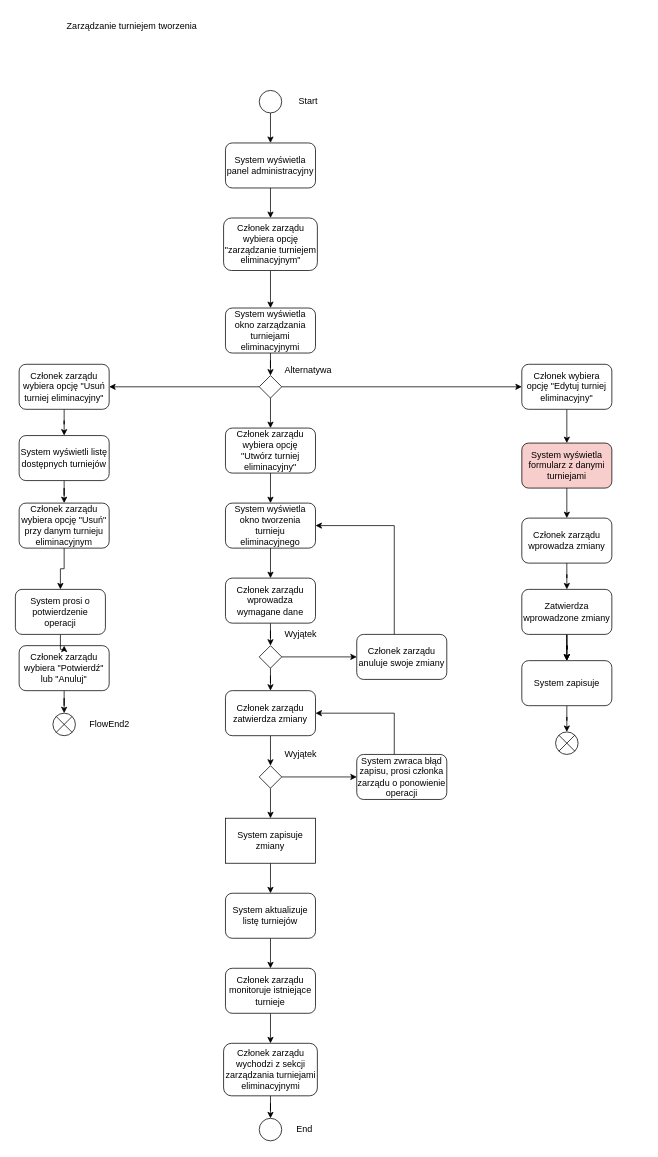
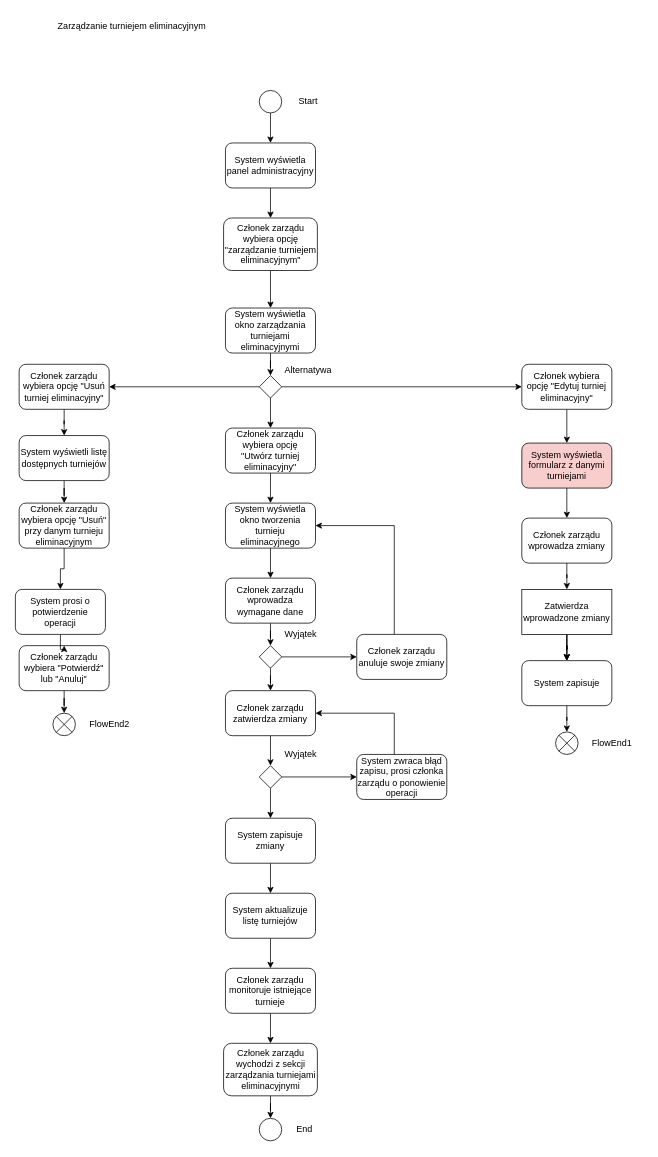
node "Zarządzanie turniejem tworzenia": label "Zarządzanie turniejem tworzenia" -> "Zarządzanie turniejem eliminacyjnym"
node "Zatwierdza wprowadzone zmiany": shape rounded rectangle -> rectangle
node "FlowEnd1": added
node "System zapisuje zmiany": shape rectangle -> rounded rectangle
